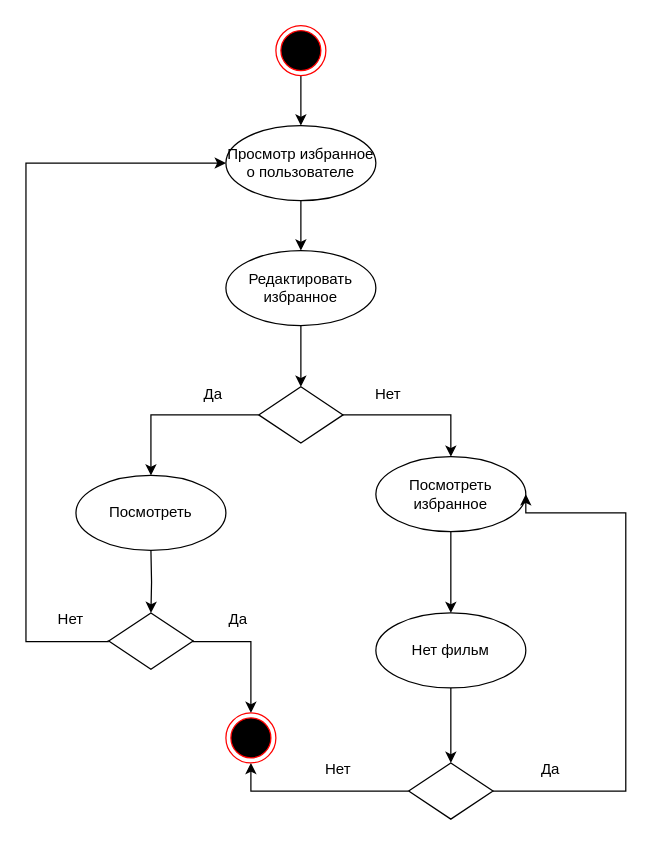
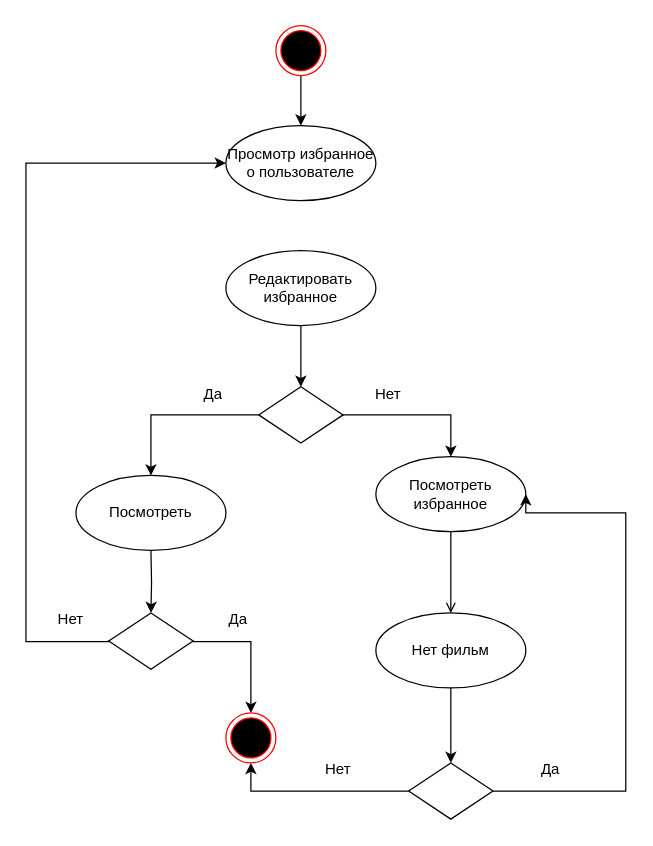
edge "Просмотр избранное о пользователе" -> "Редактировать избранное": removed
edge "Посмотреть избранное" -> "Нет фильм": arrowhead classic -> open
